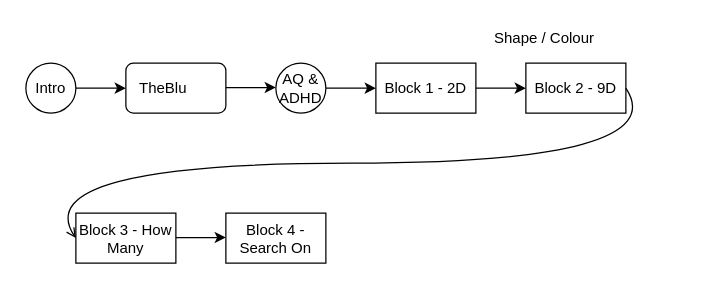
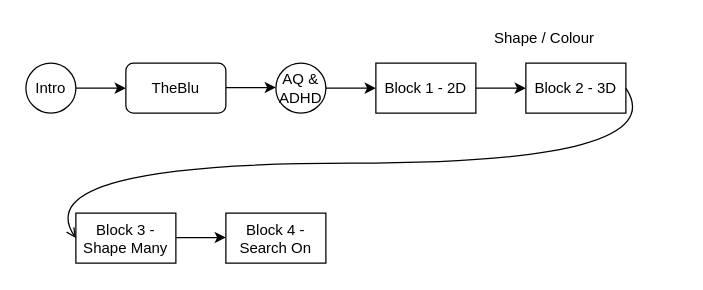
node "TheBlu": moved (163, 88) -> (176, 88)
node "Block 2 - 9D": label "Block 2 - 9D" -> "Block 2 - 3D"
node "Block 3 - How Many": label "Block 3 - How Many" -> "Block 3 - Shape Many"
